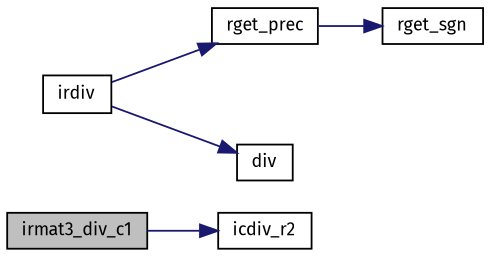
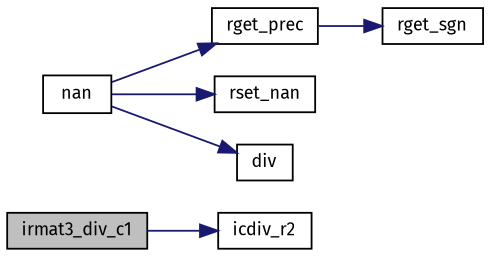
node "irdiv": label "irdiv" -> "nan"
node "rset_nan": added
